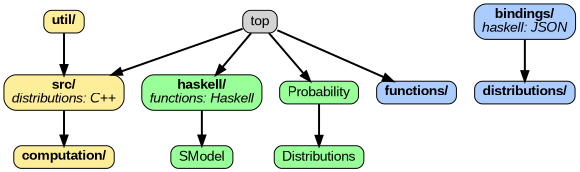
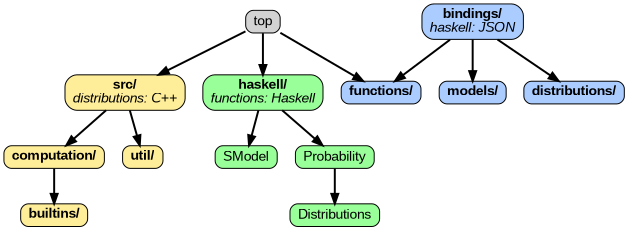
edge "util/" -> "src/": reversed
edge "top" -> "Probability": now "haskell/" -> "Probability"
edge "bindings/" -> "functions/": added
node "models/": added
node "builtins/": added
